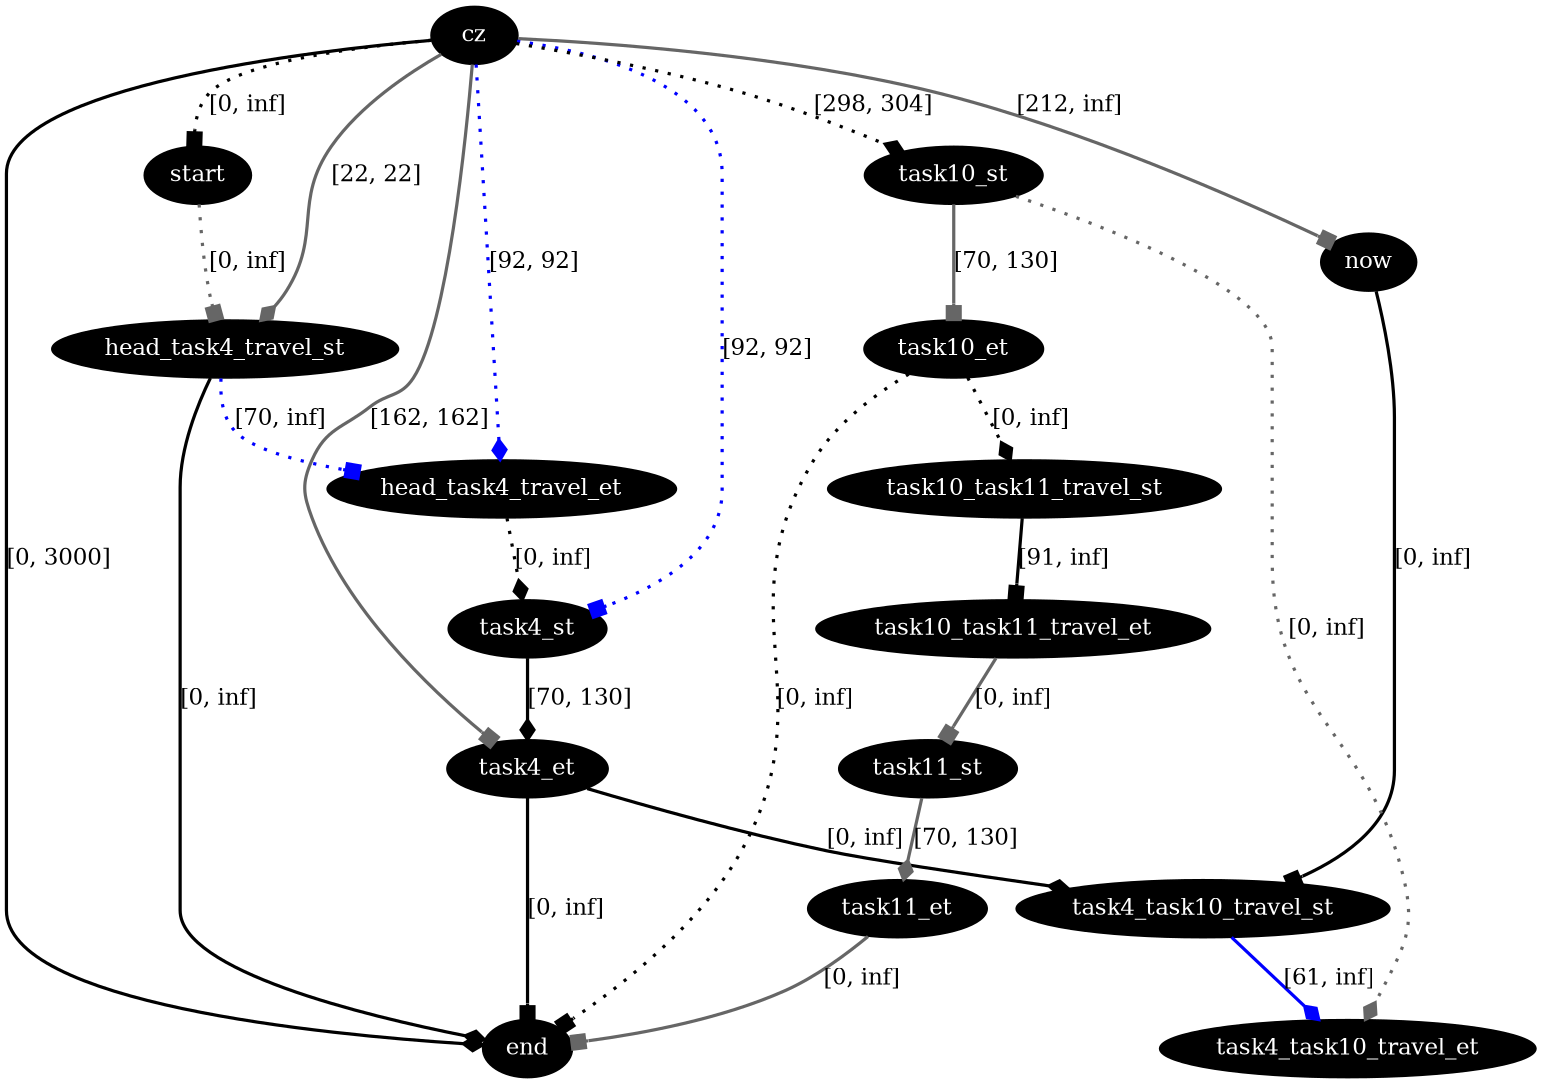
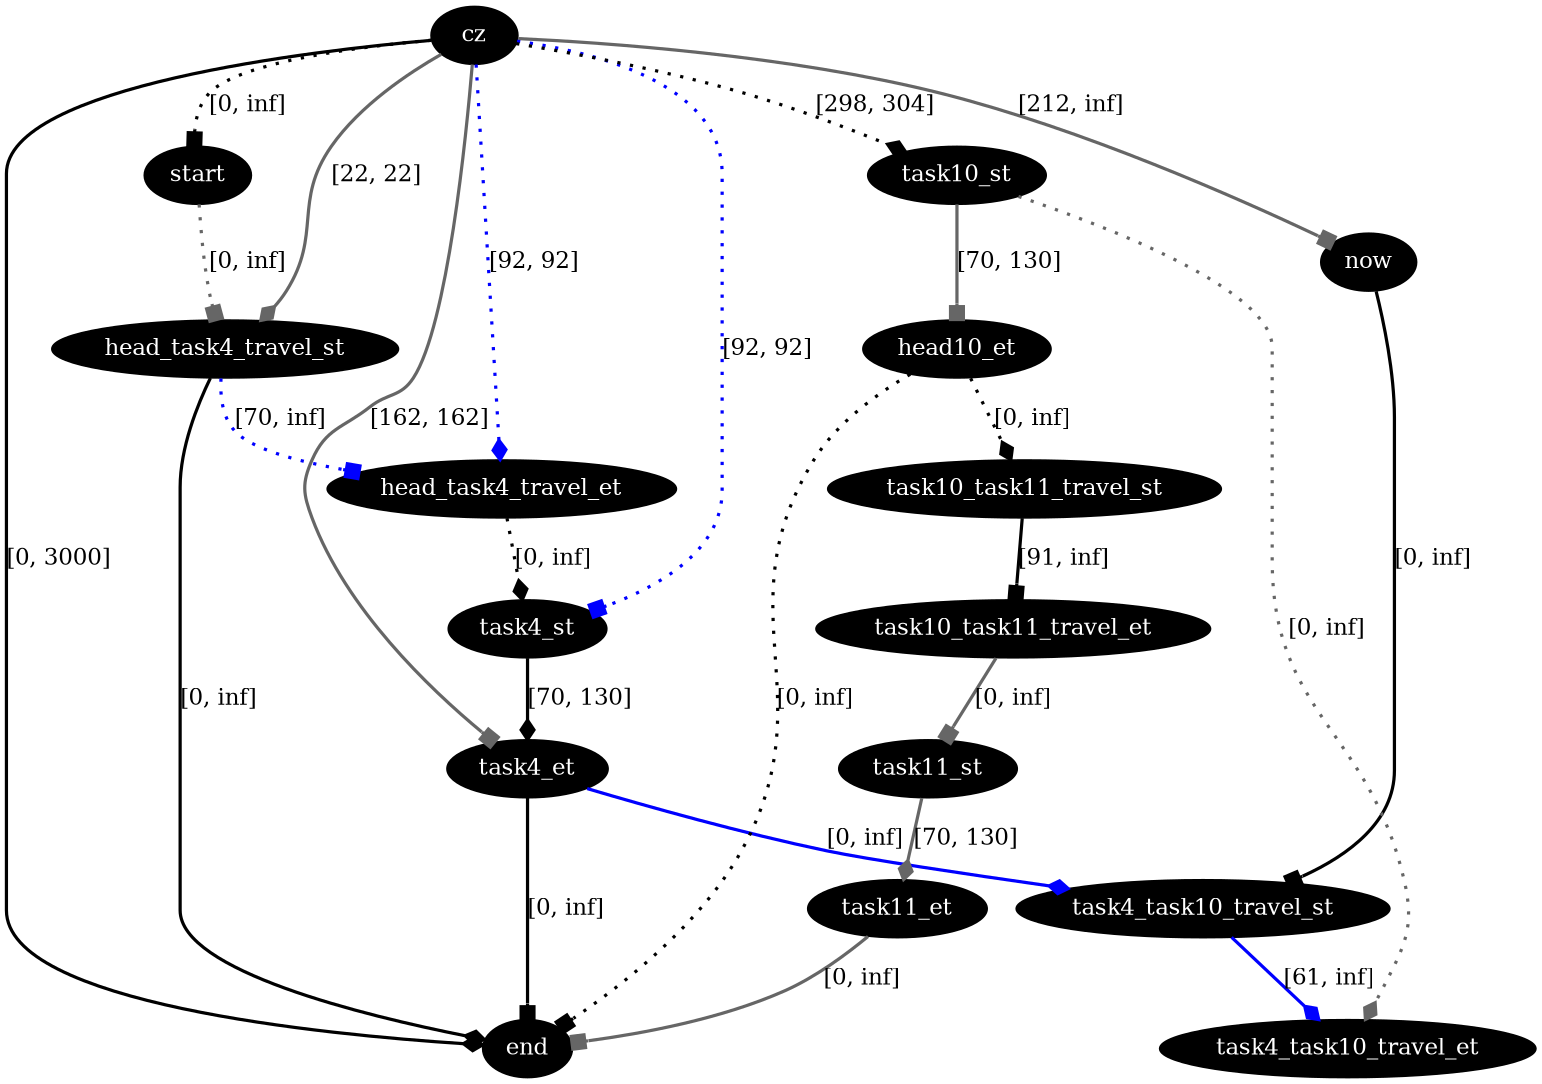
node "task10_et": label "task10_et" -> "head10_et"
edge "task4_et" -> "task4_task10_travel_st": color black -> blue
